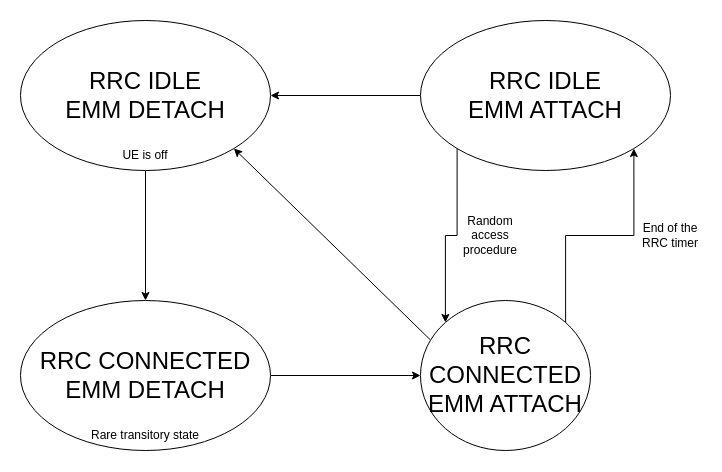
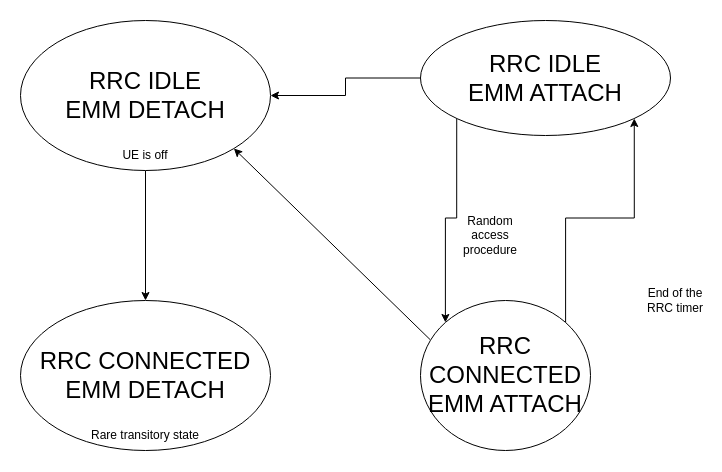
node "RRC IDLE EMM ATTACH": size 250x150 -> 250x115
node "End of the RRC timer": moved (671, 236) -> (676, 301)
edge "RRC CONNECTED EMM DETACH" -> "RRC CONNECTED EMM ATTACH": removed
